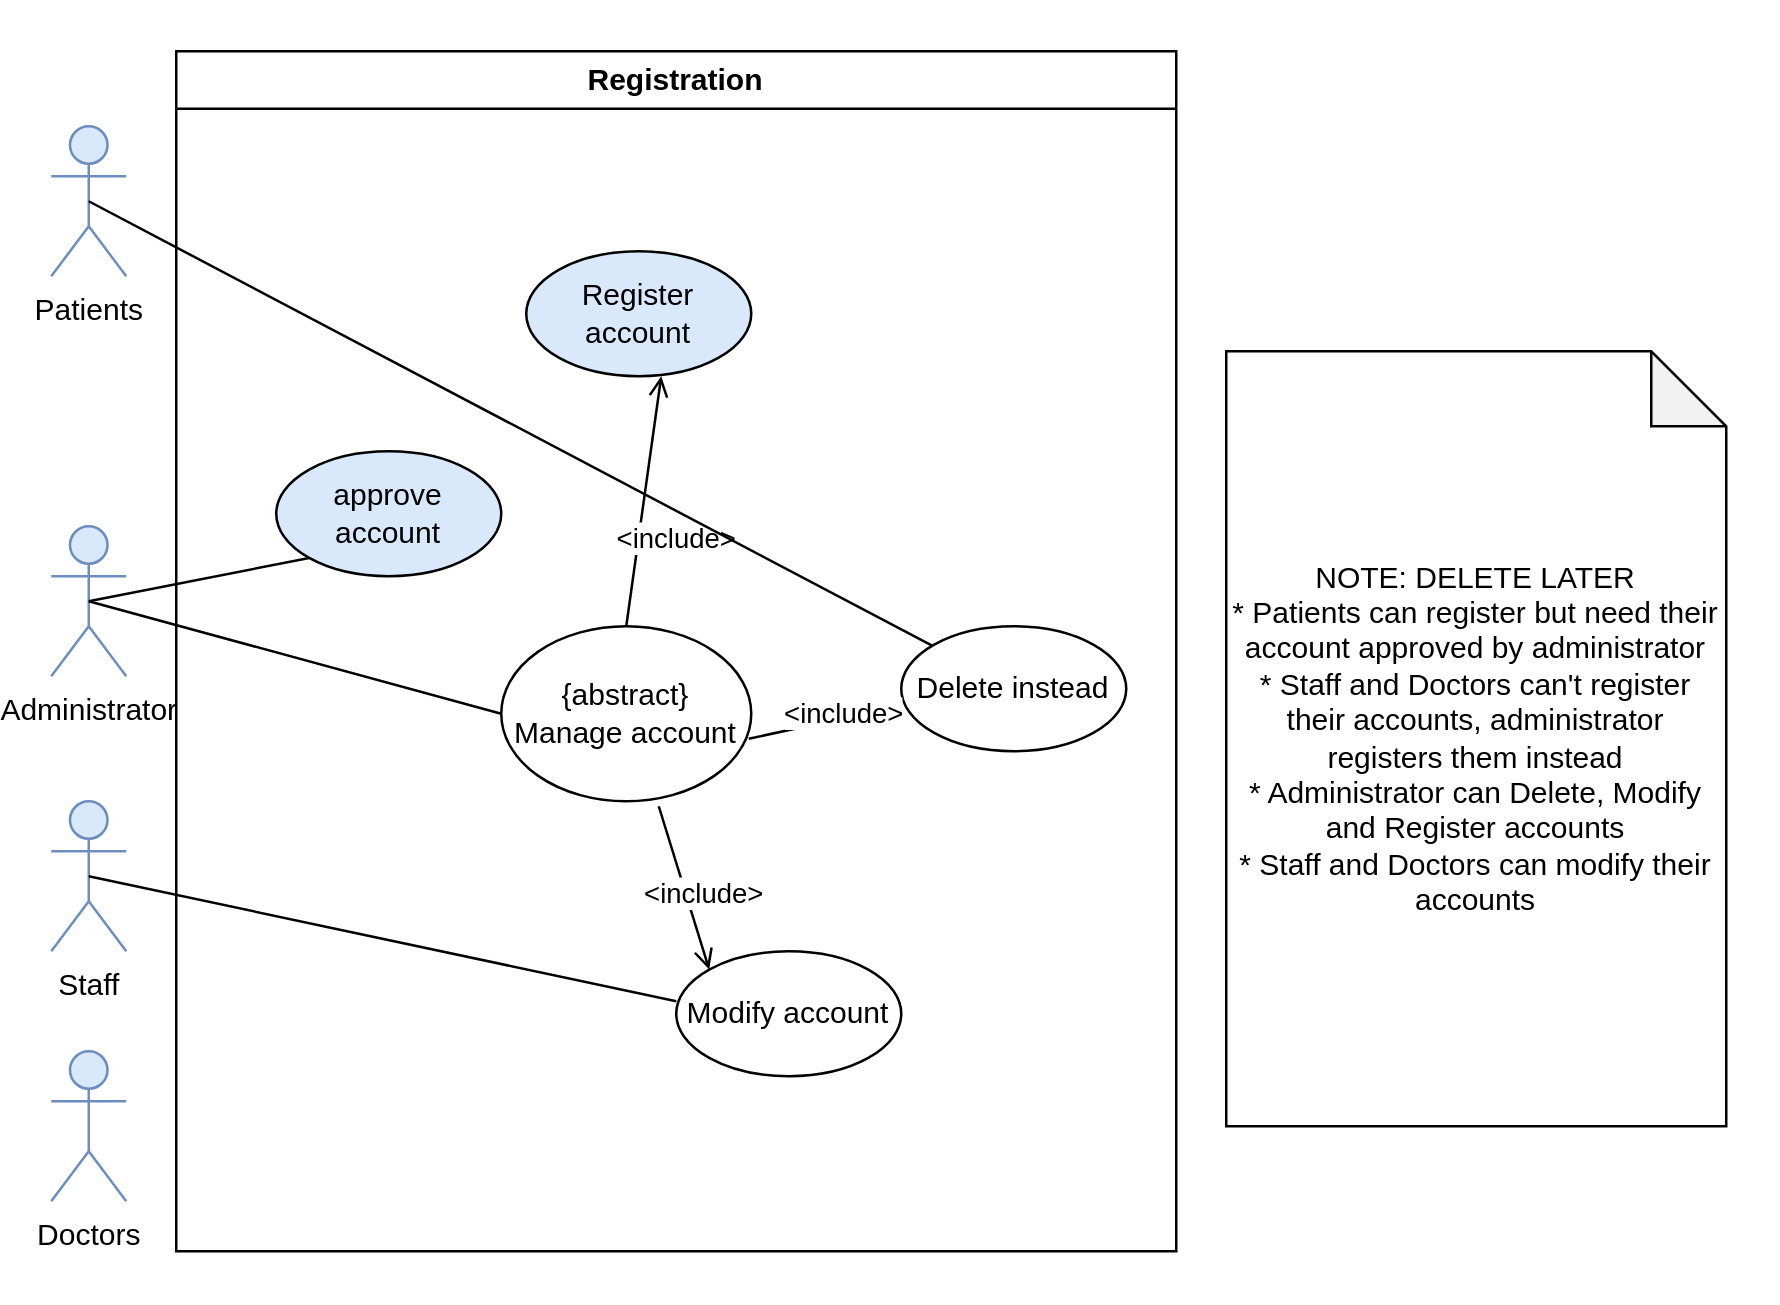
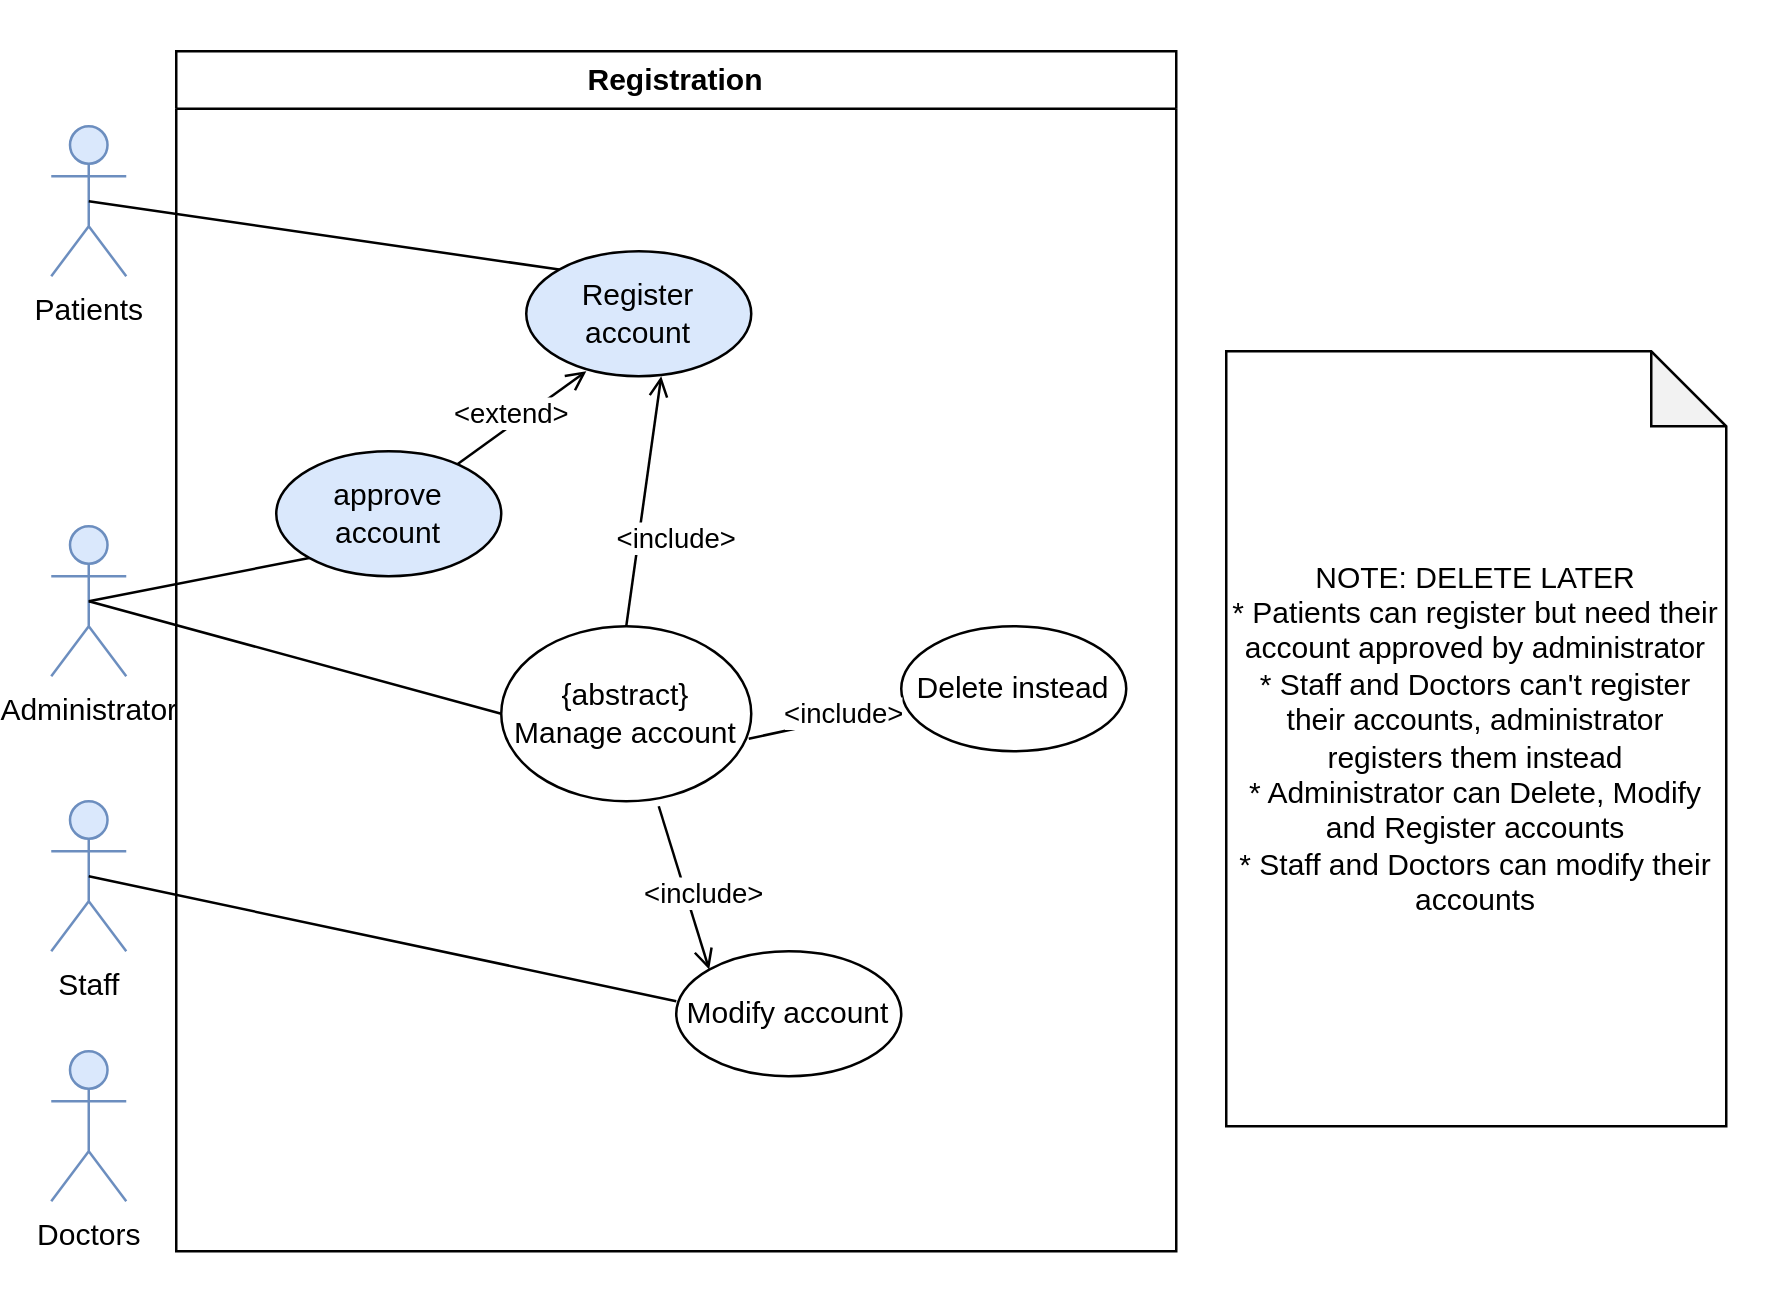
edge "Patients" -- "Delete instead": now "Patients" -- "Register account"
edge "approve account" -> "Register account": added, label "<extend>"
